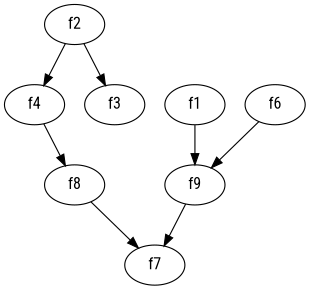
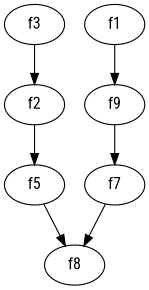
edge "f2" -> "f3": reversed
node "f4": label "f4" -> "f5"
node "f6": removed
edge "f8" -> "f7": reversed
